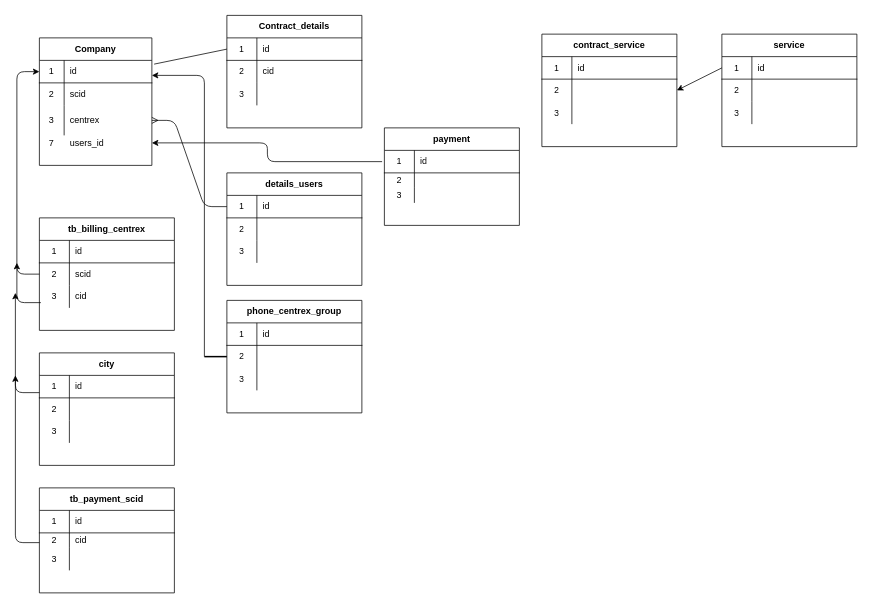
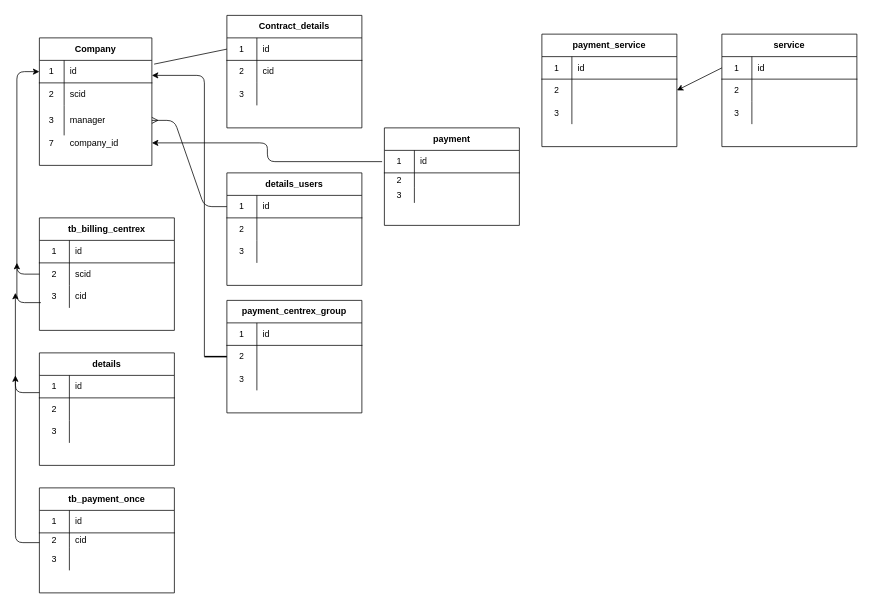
node "contract_service": label "contract_service" -> "payment_service"
node "centrex": label "centrex" -> "manager"
node "users_id": label "users_id" -> "company_id"
node "phone_centrex_group": label "phone_centrex_group" -> "payment_centrex_group"
node "city": label "city" -> "details"
node "tb_payment_scid": label "tb_payment_scid" -> "tb_payment_once"
